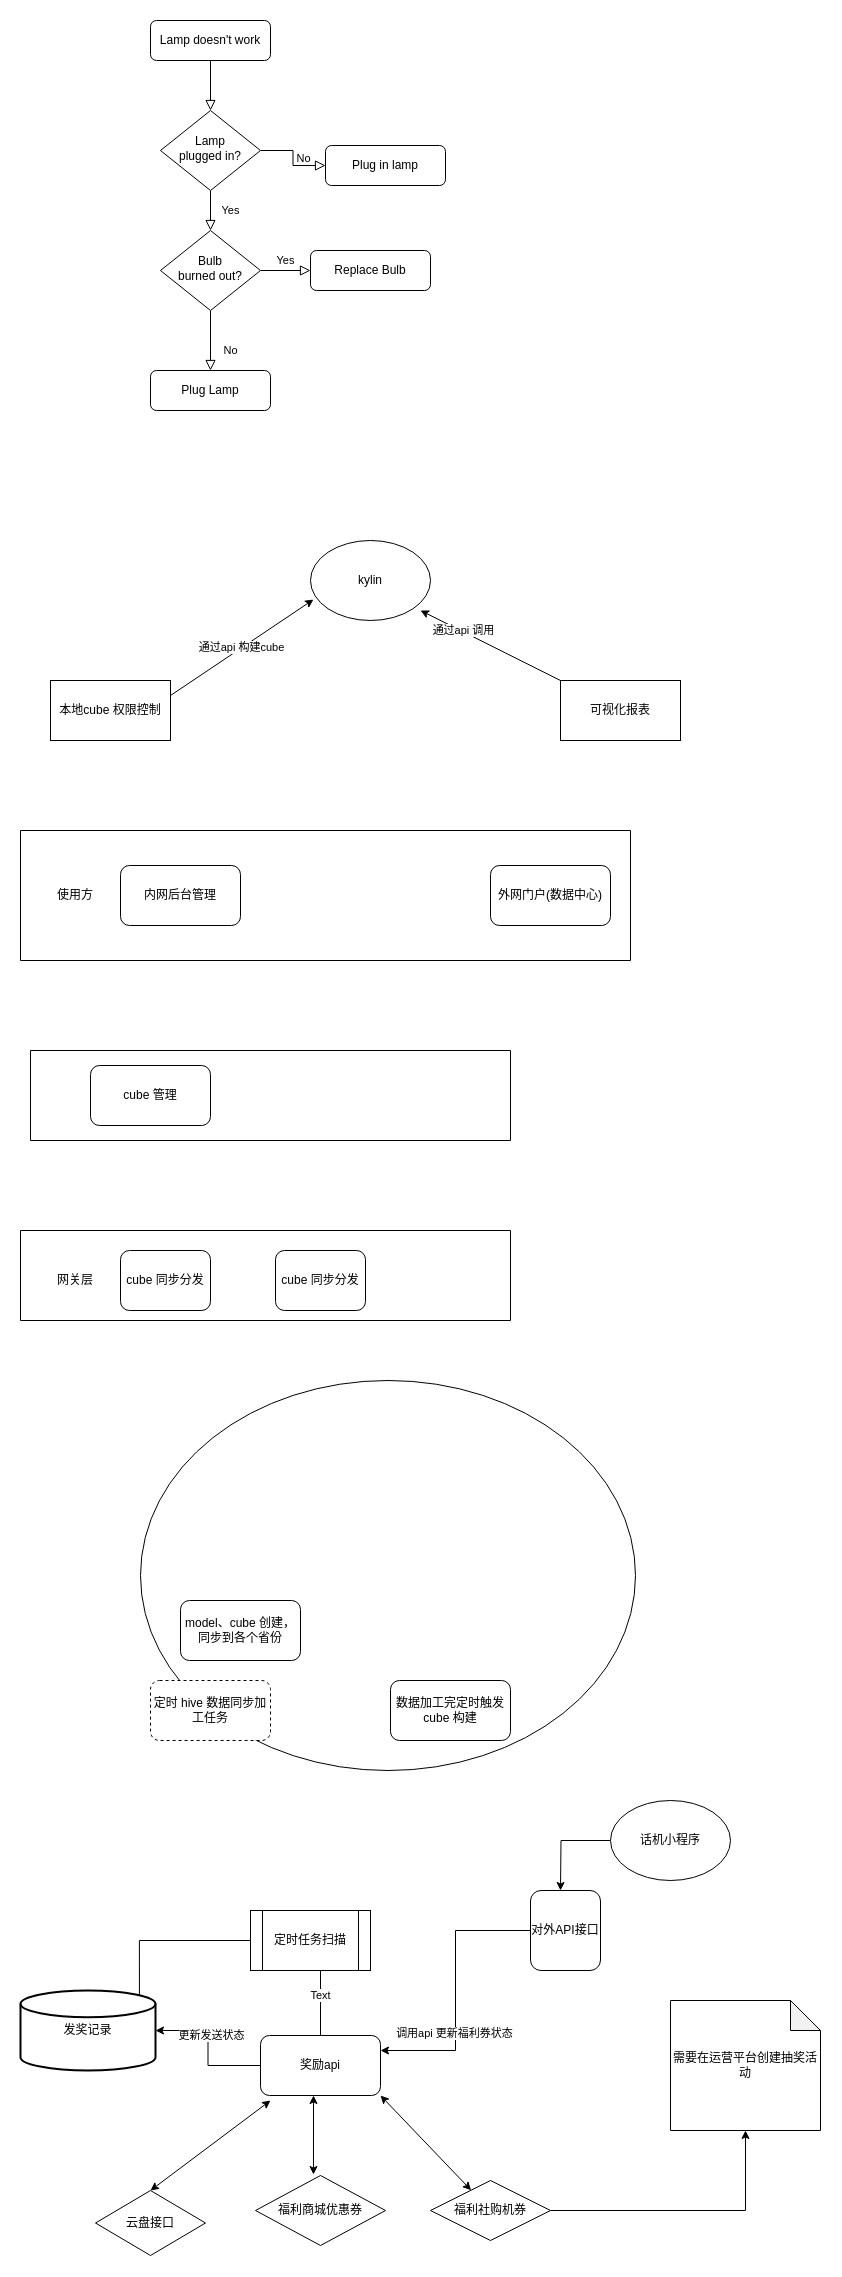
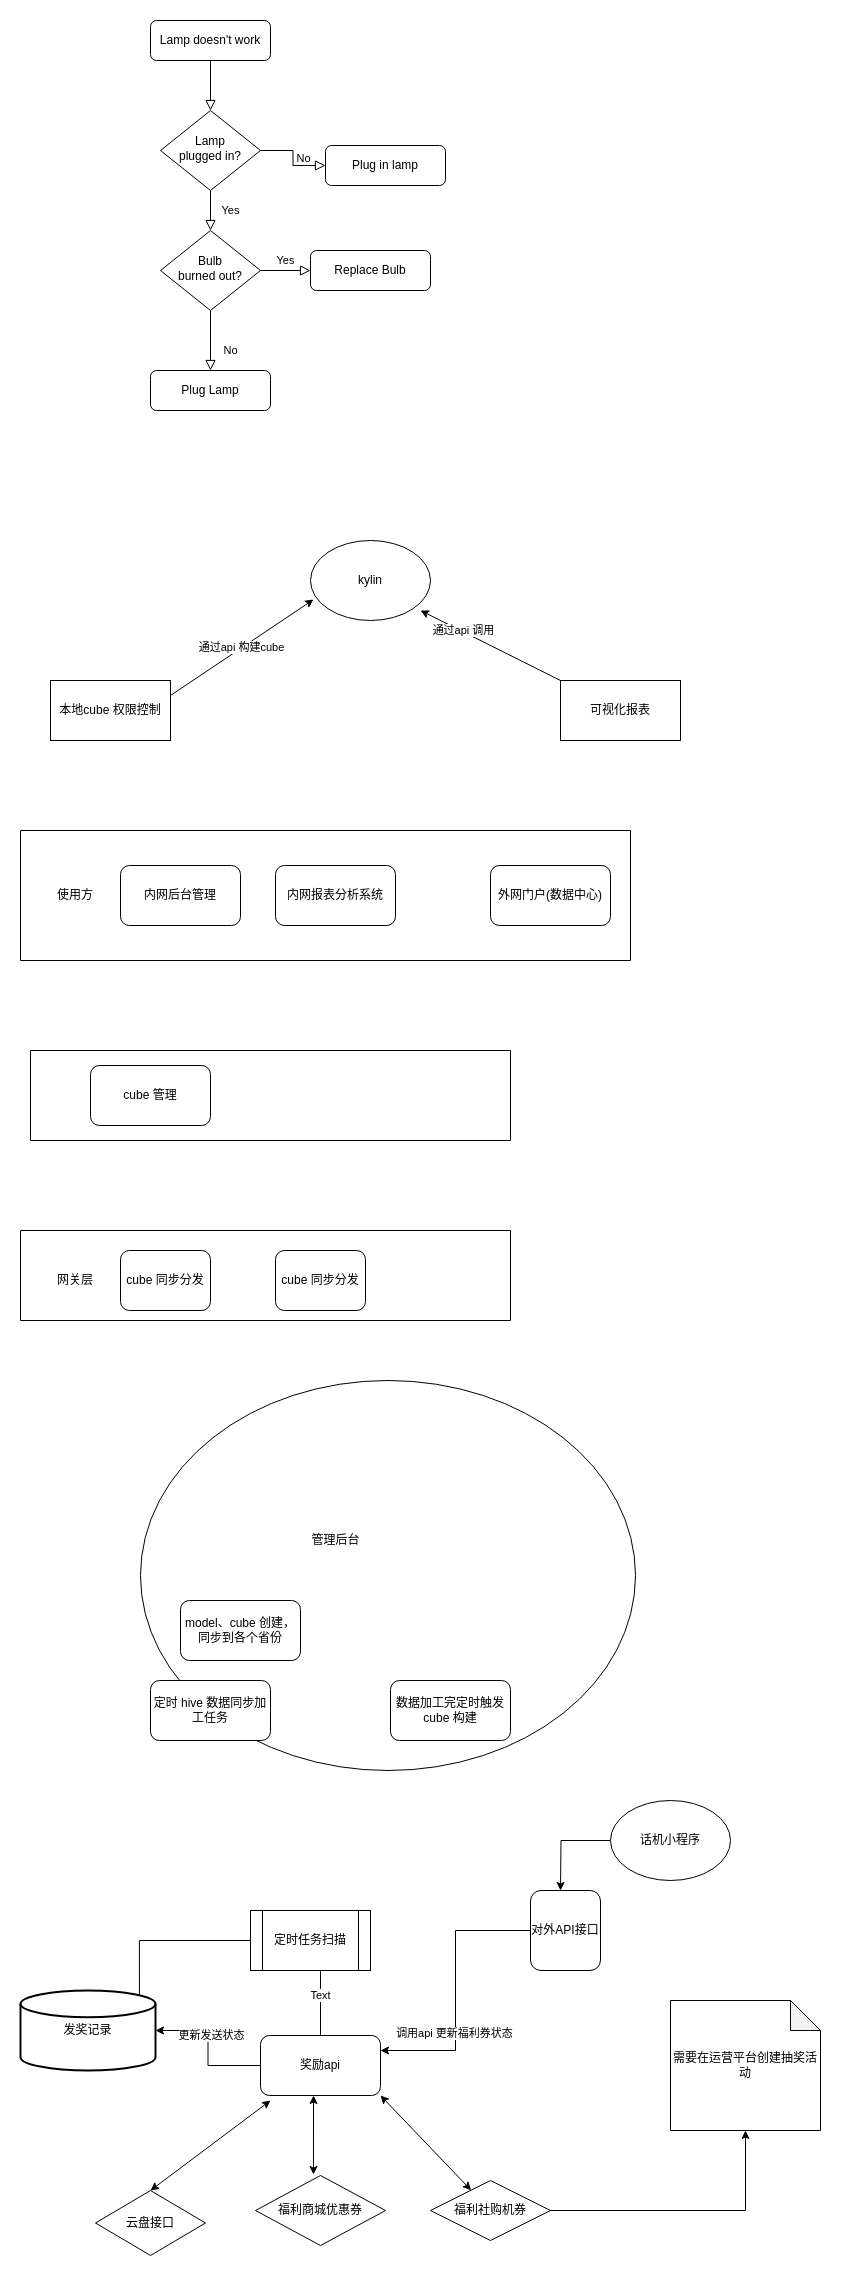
node "内网报表分析系统": added
node "管理后台": added
node "定时 hive 数据同步加工任务": style dashed -> solid
